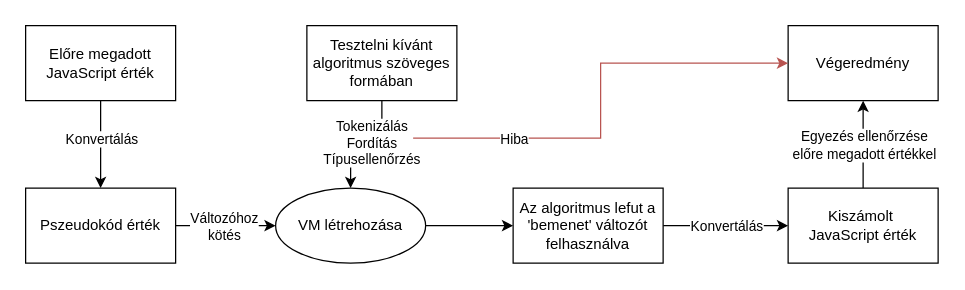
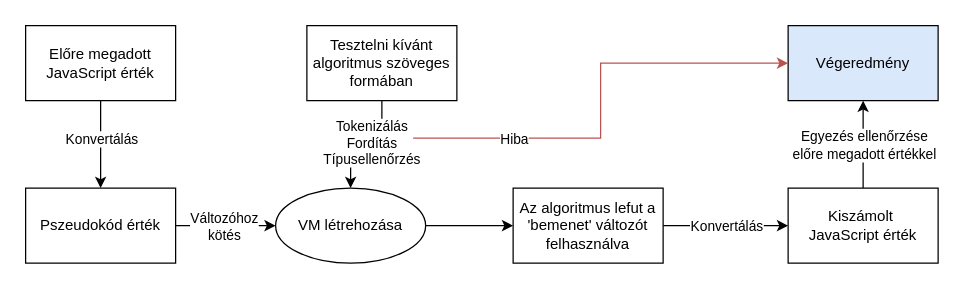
node "Végeredmény": fillcolor #ffffff -> #dae8fc
